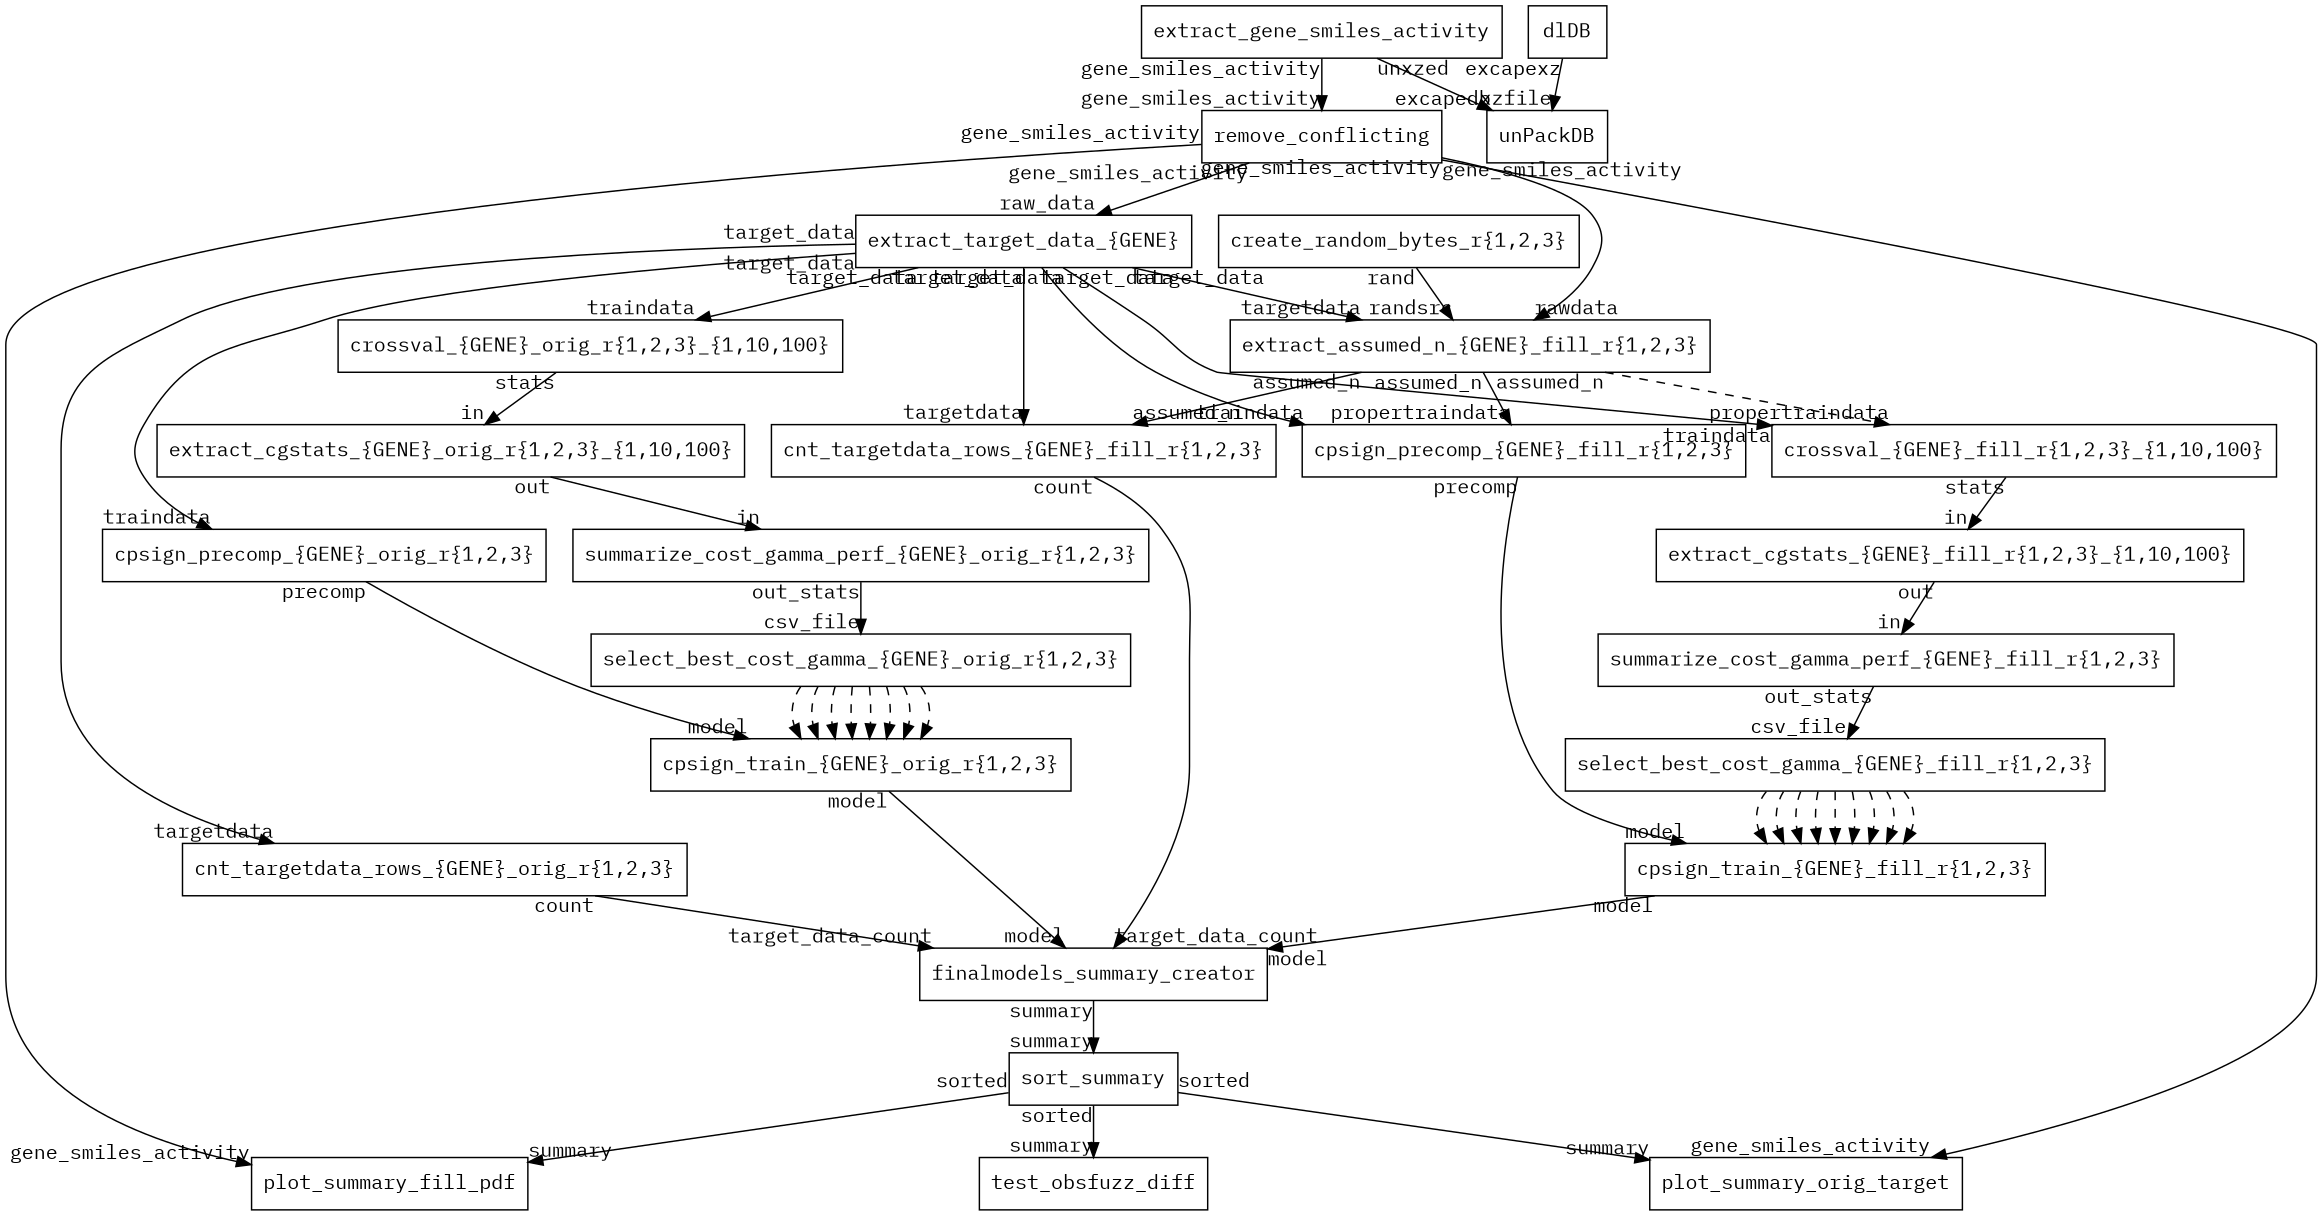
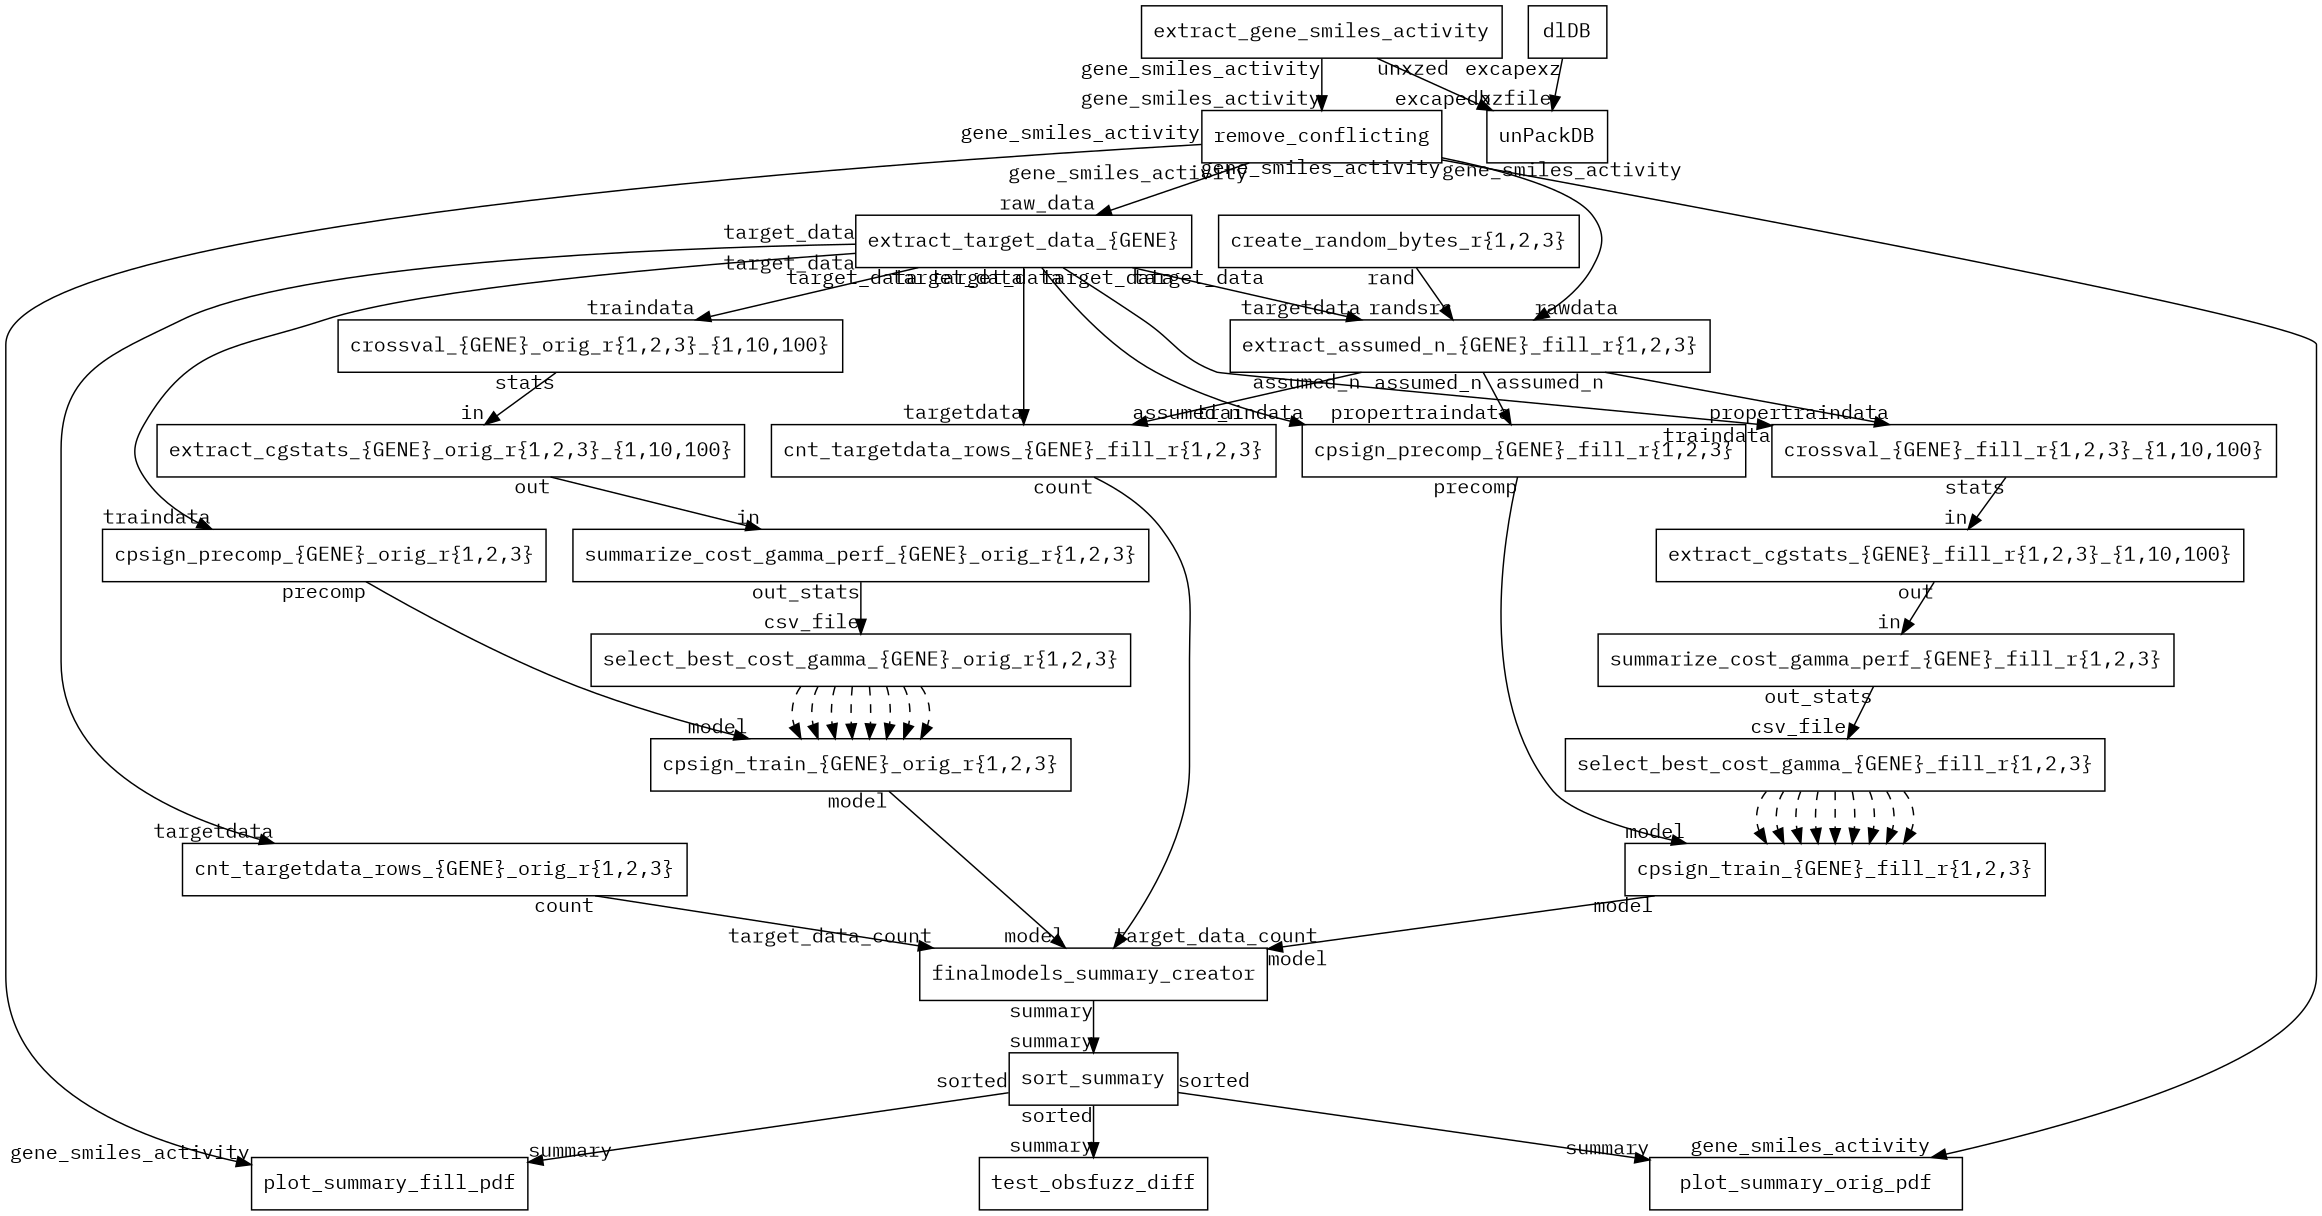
edge "extract_assumed_n_{GENE}_fill_r{1,2,3}" -> "crossval_{GENE}_fill_r{1,2,3}_{1,10,100}": style dashed -> solid
node "plot_summary_orig_target": label "plot_summary_orig_target" -> "plot_summary_orig_pdf"
